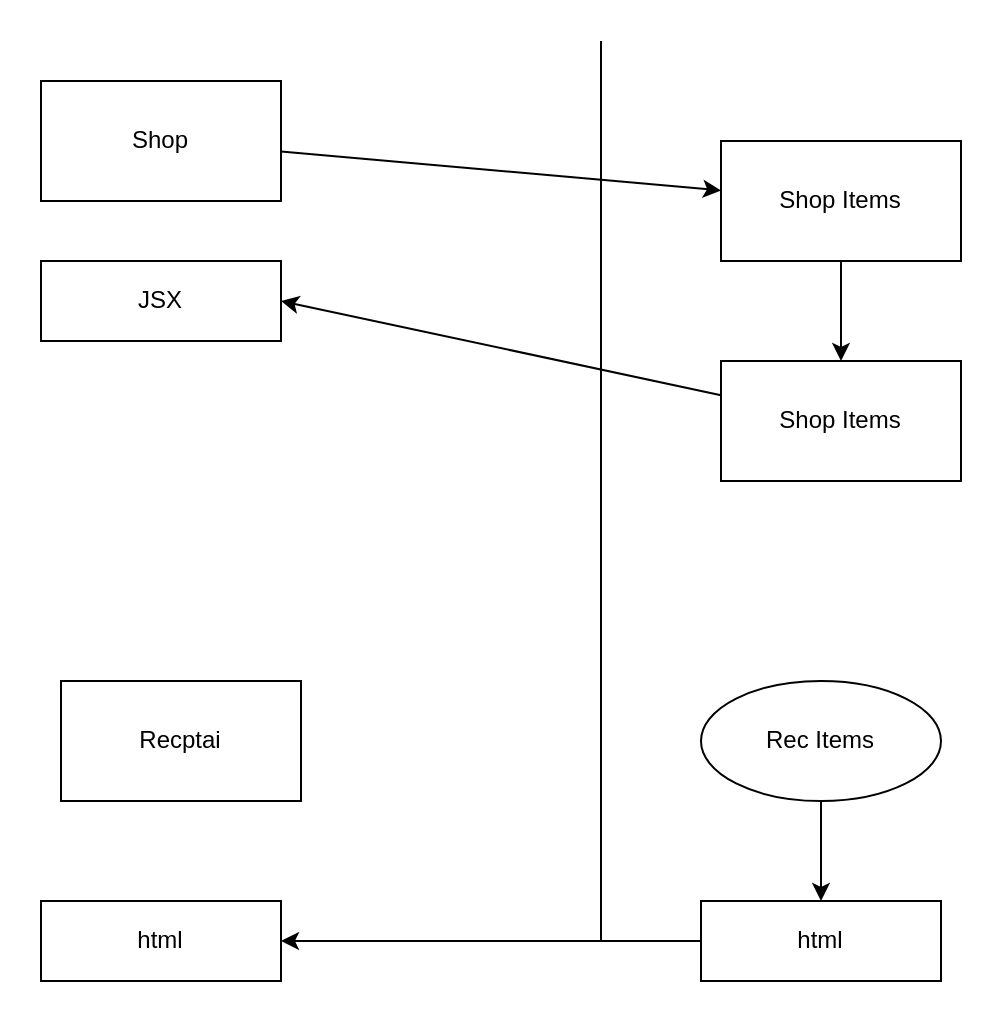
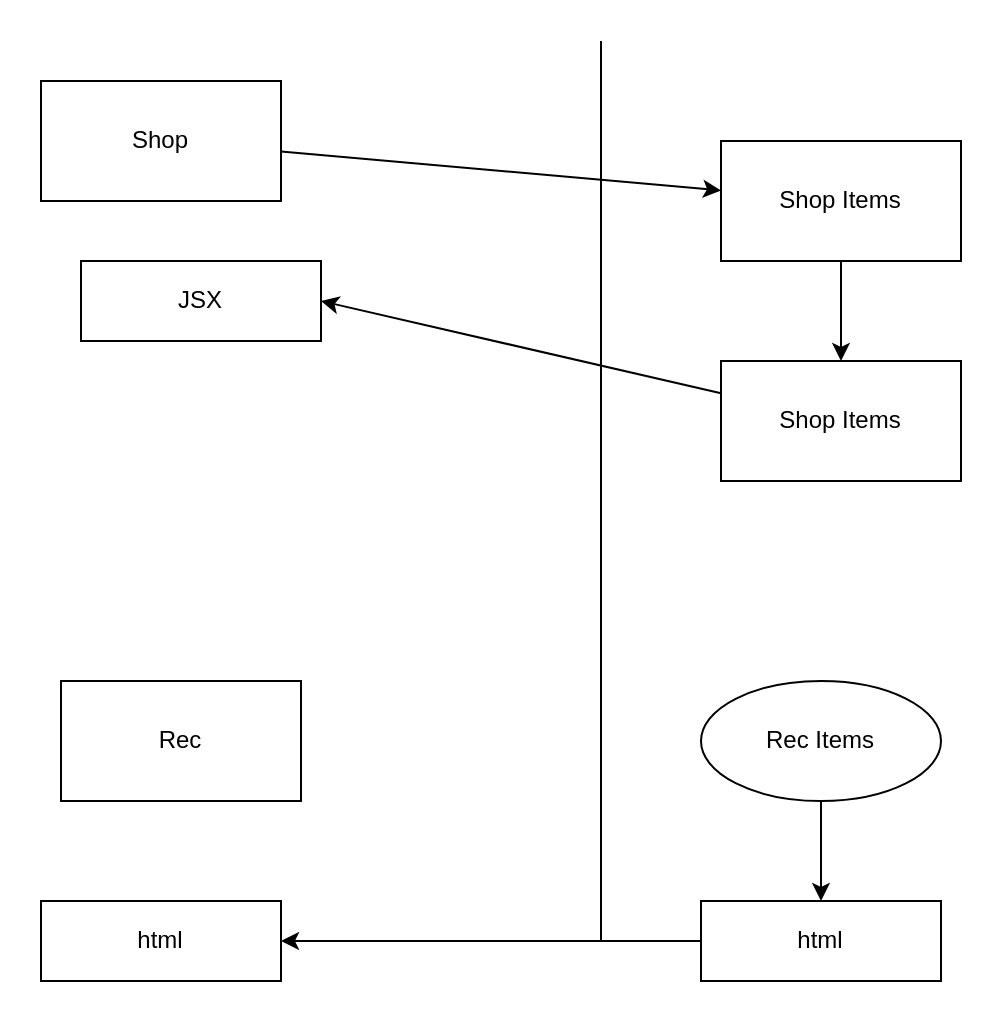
node "JSX": moved (161, 301) -> (201, 301)
node "Recptai": label "Recptai" -> "Rec"
